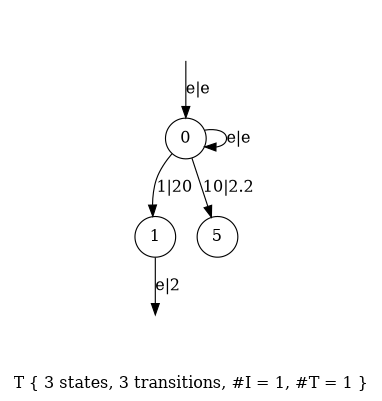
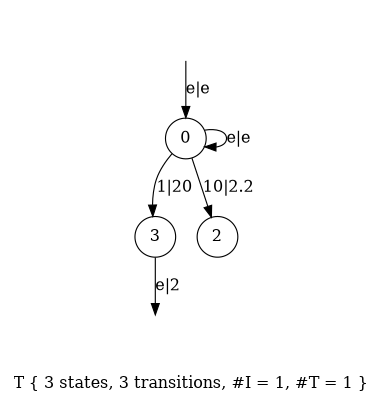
node "1": label "1" -> "3"
node "5": label "5" -> "2"
